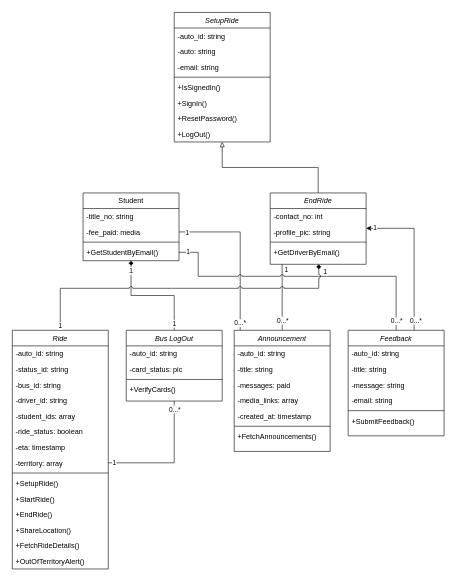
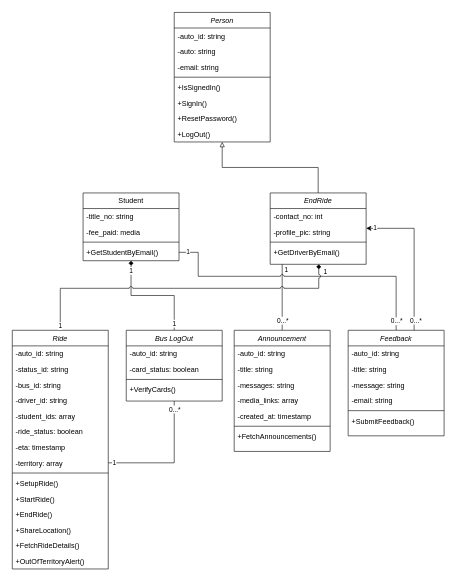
node "SetupRide": label "SetupRide" -> "Person"
edge "-fee_paid: media" -- "Announcement": removed, labels "1", "0...*"
node "-card_status: pic": label "-card_status: pic" -> "-card_status: boolean"
node "-messages: paid": label "-messages: paid" -> "-messages: string"
